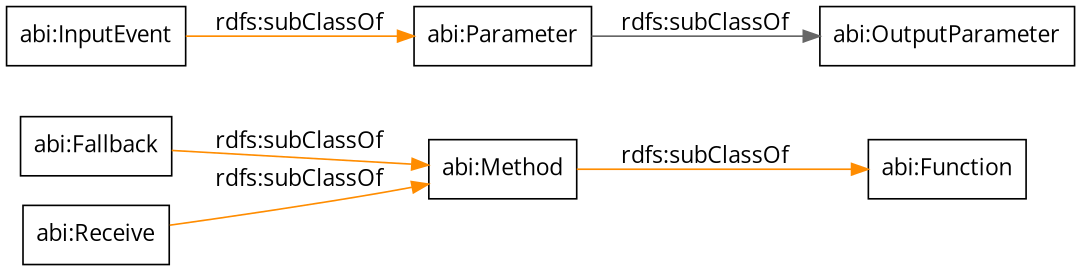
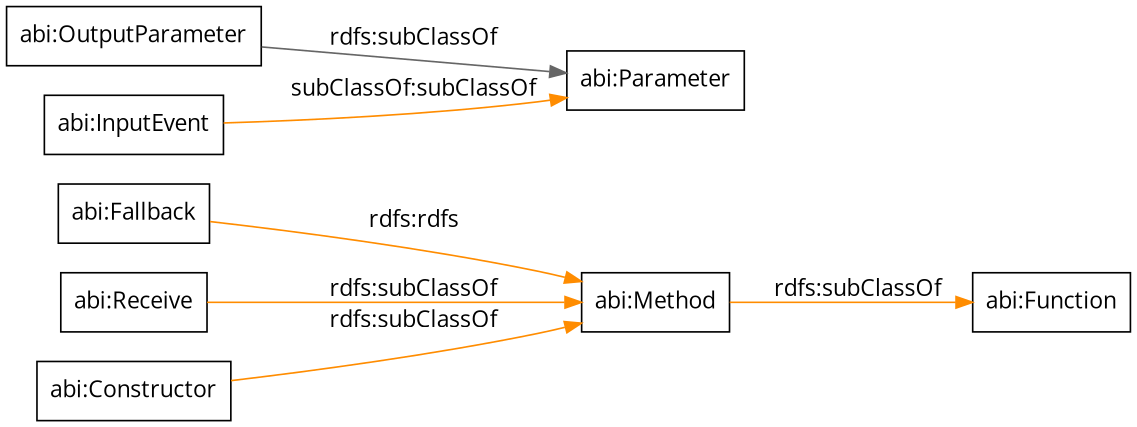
edge "abi:InputEvent" -> "abi:Parameter": label "rdfs:subClassOf" -> "subClassOf:subClassOf"
edge "abi:Parameter" -> "abi:OutputParameter": reversed
edge "abi:Fallback" -> "abi:Method": label "rdfs:subClassOf" -> "rdfs:rdfs"
node "abi:Constructor": added
